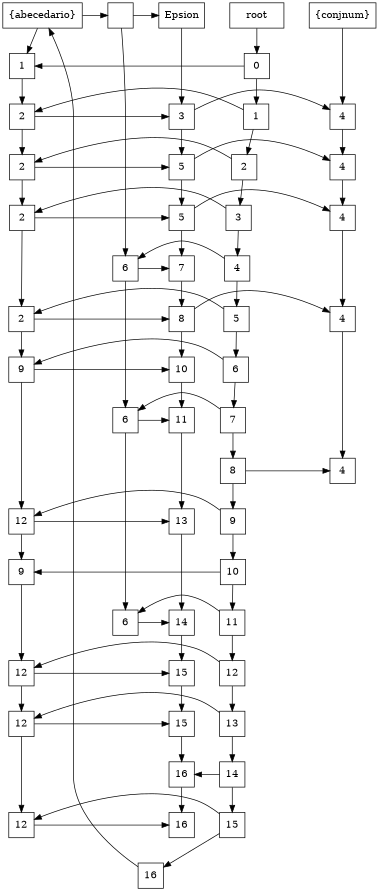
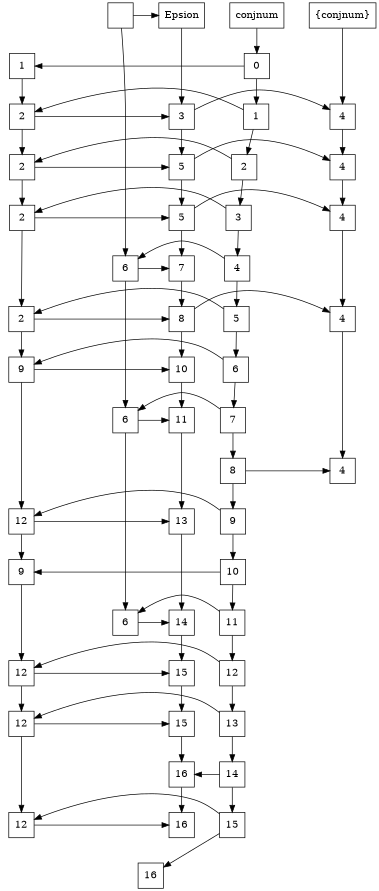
node "{abecedario}": removed
node "root": label "root" -> "conjnum"
